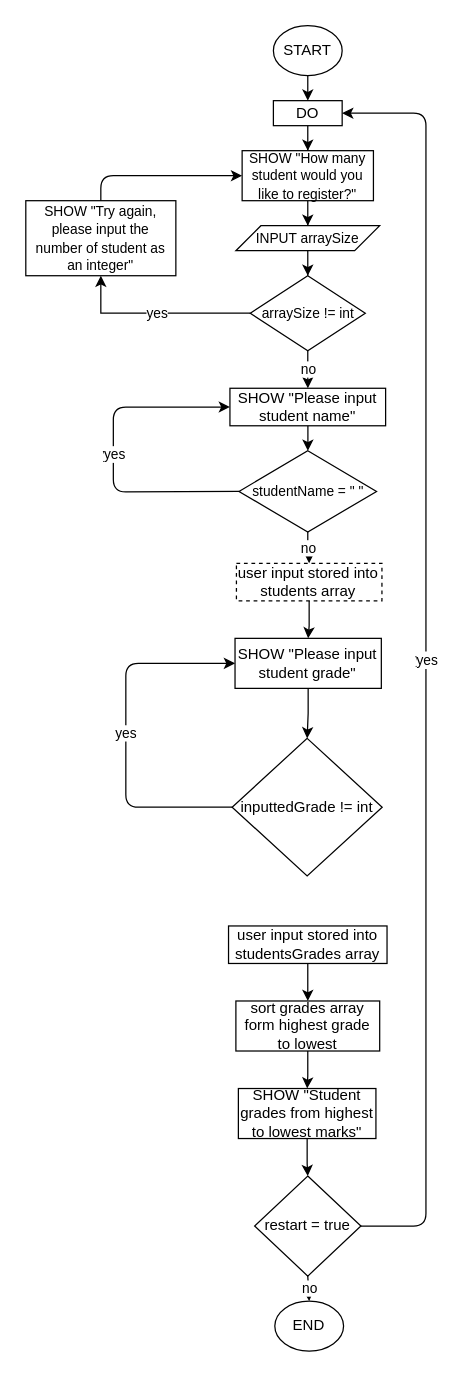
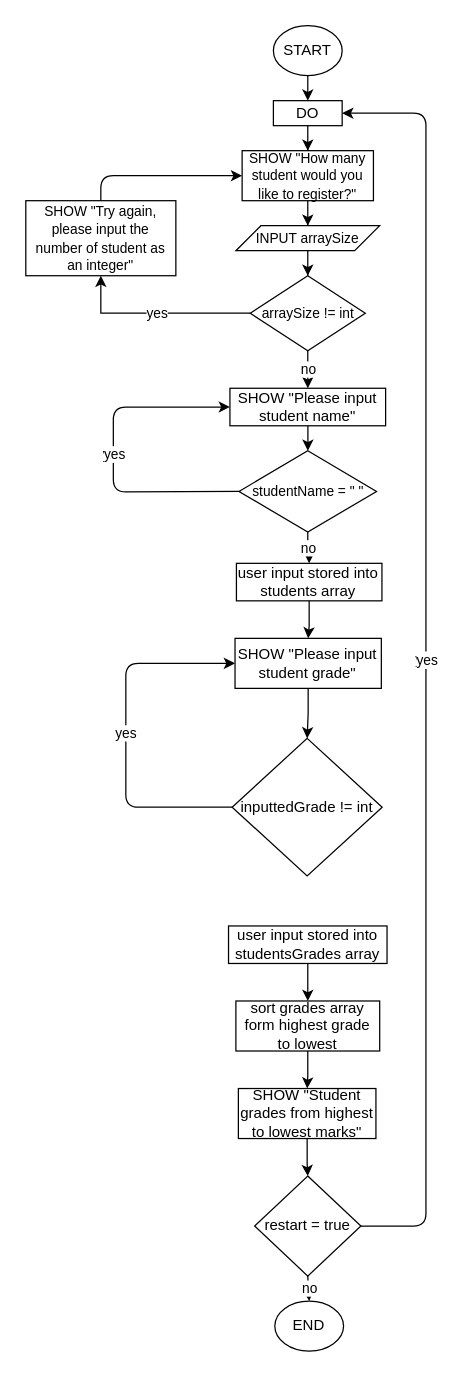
node "user input stored into students array": style dashed -> solid
